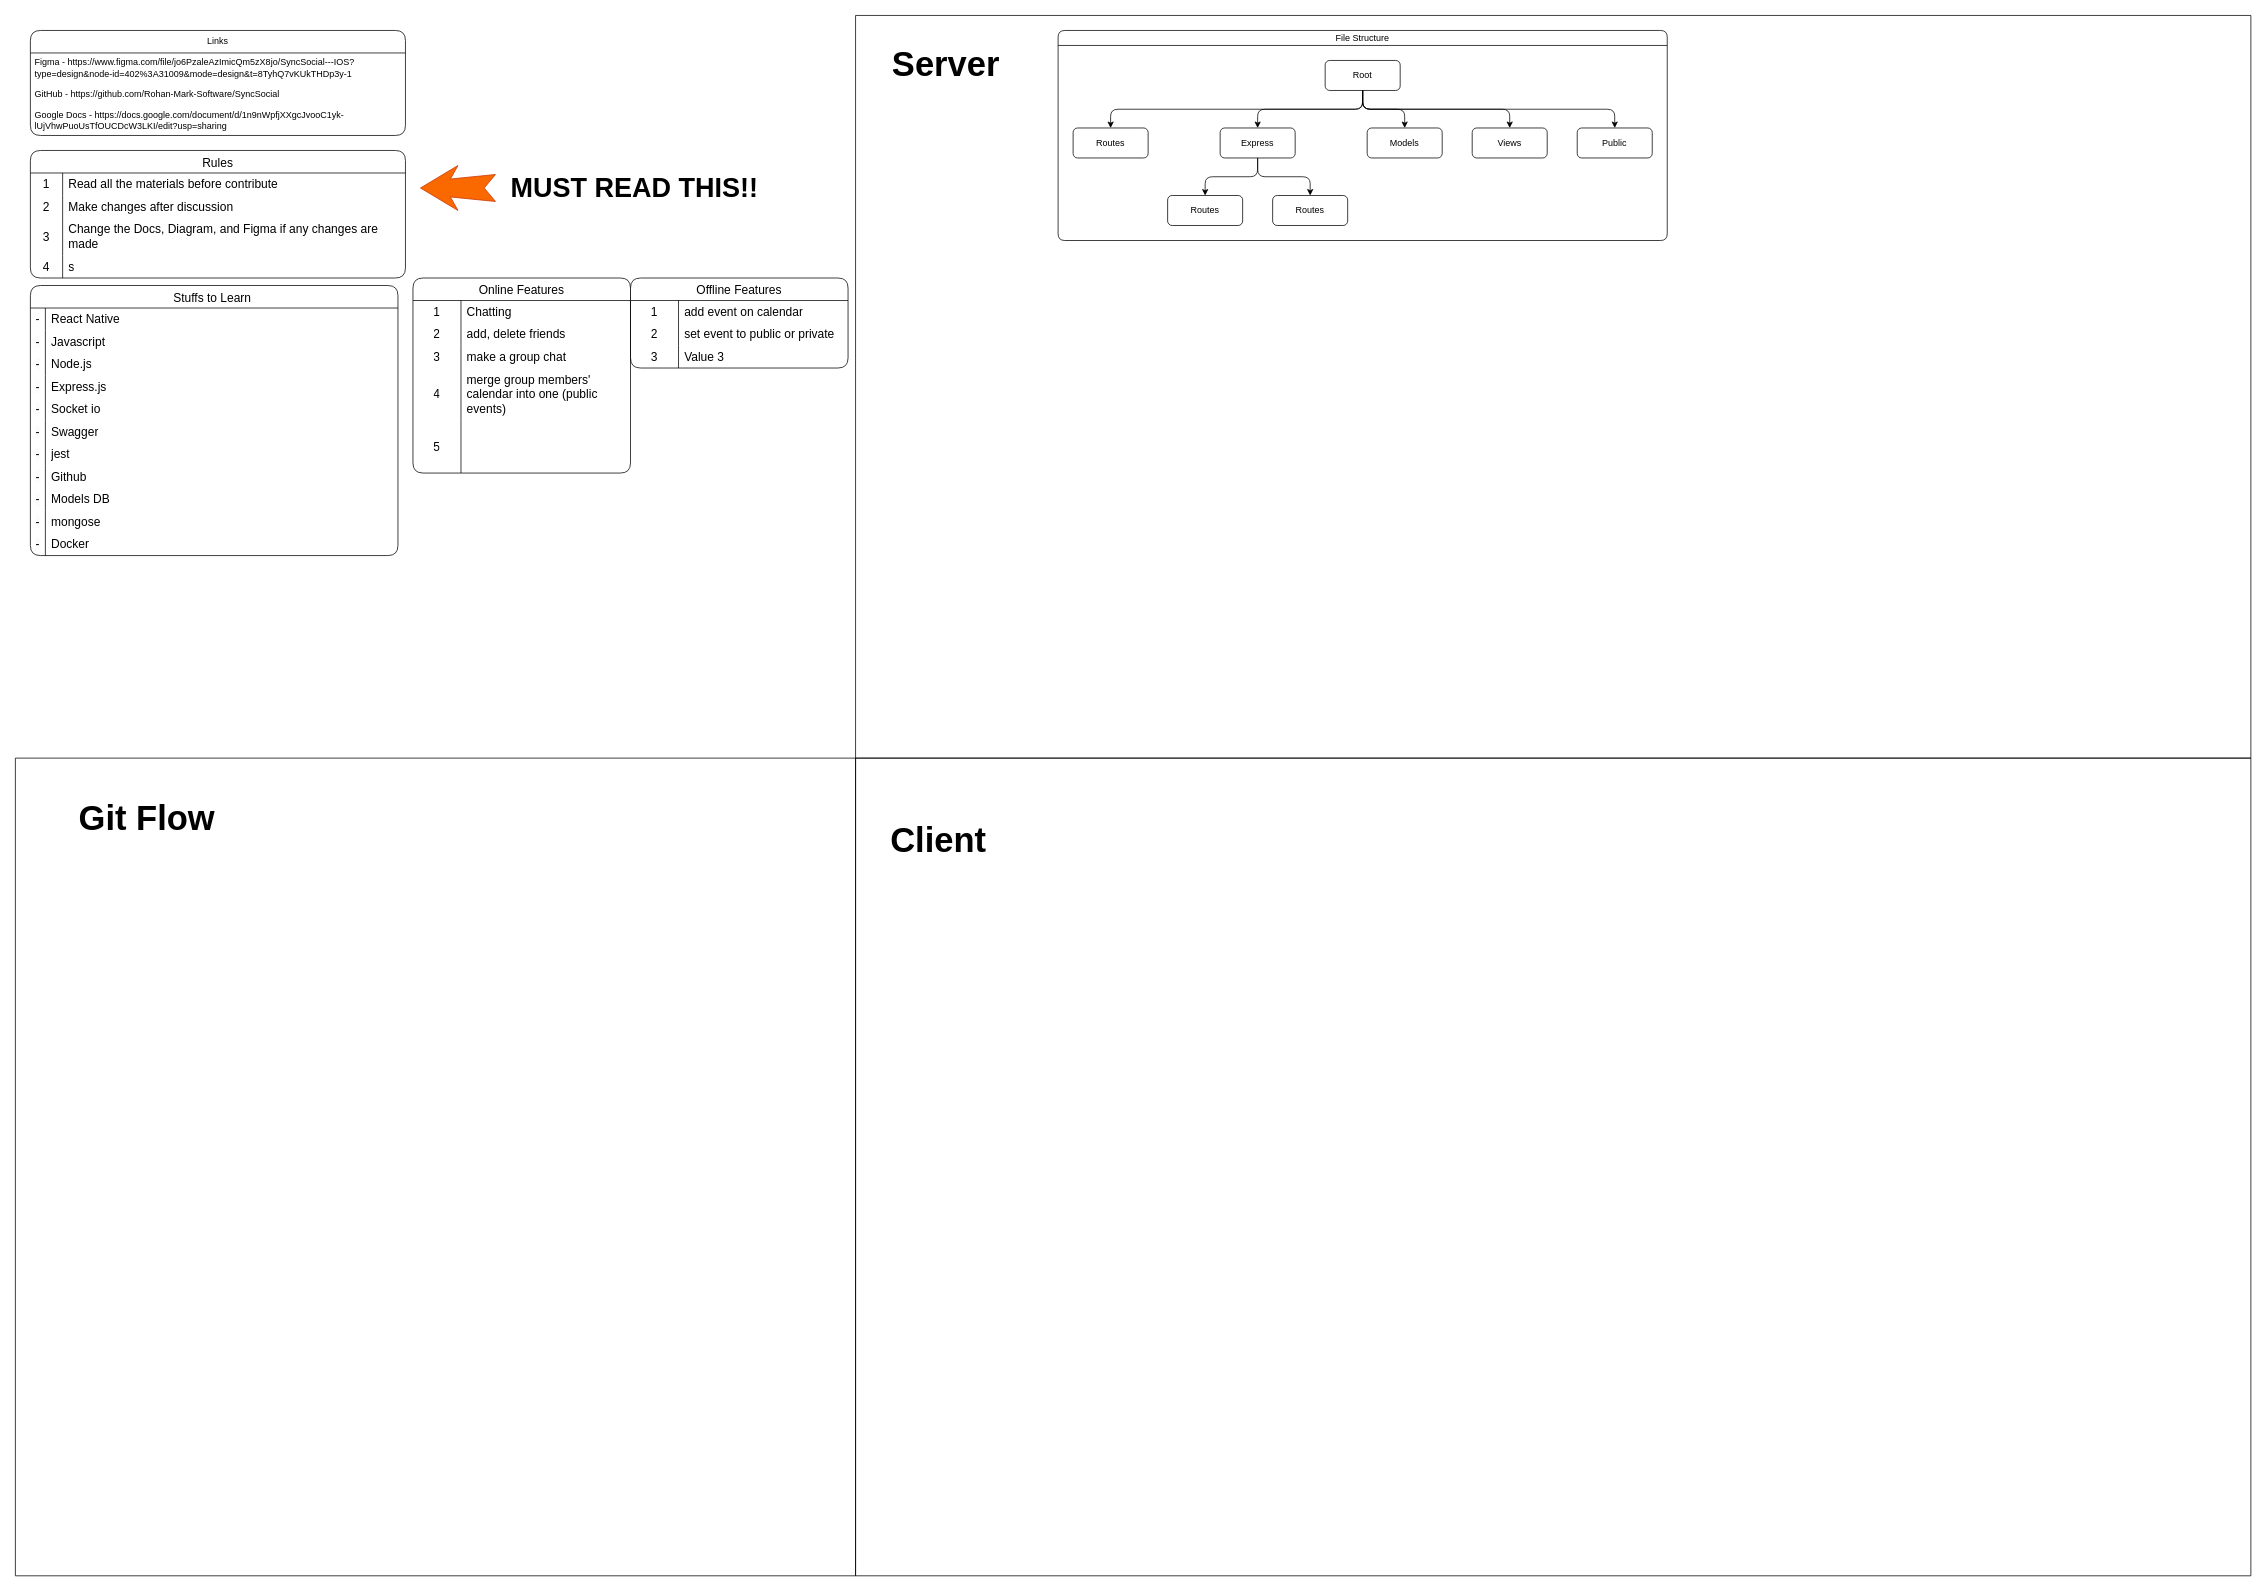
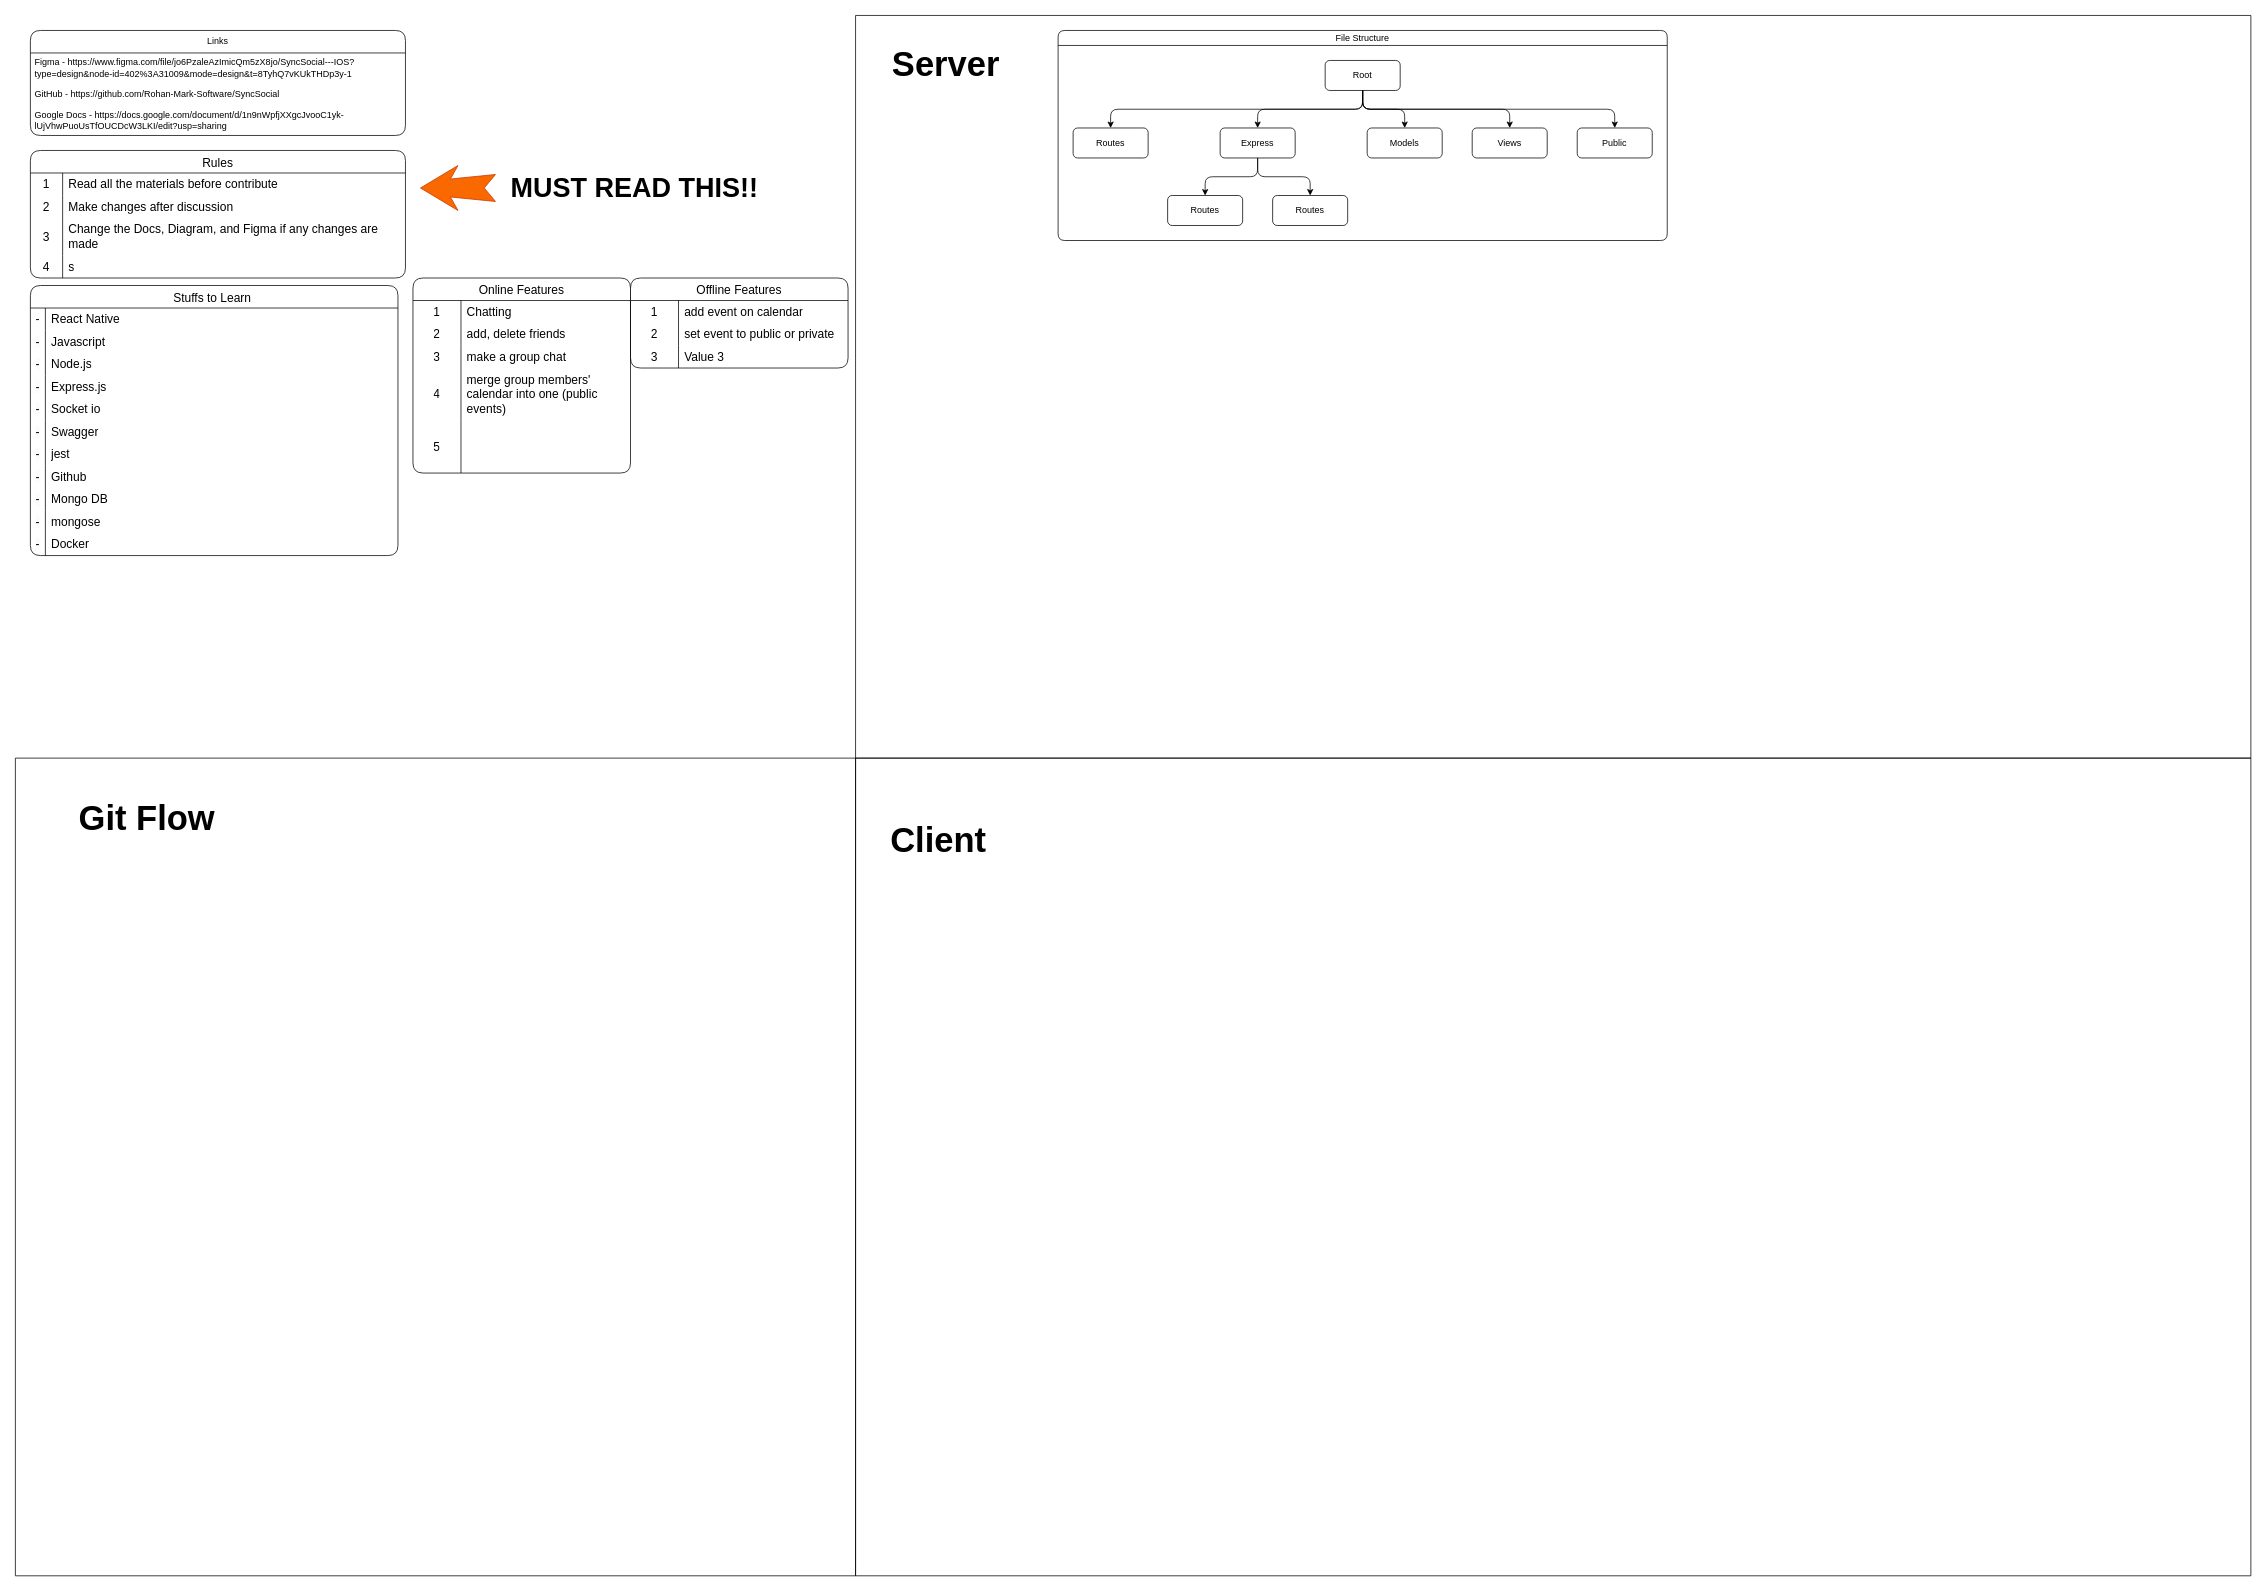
node "Models DB": label "Models DB" -> "Mongo DB"
